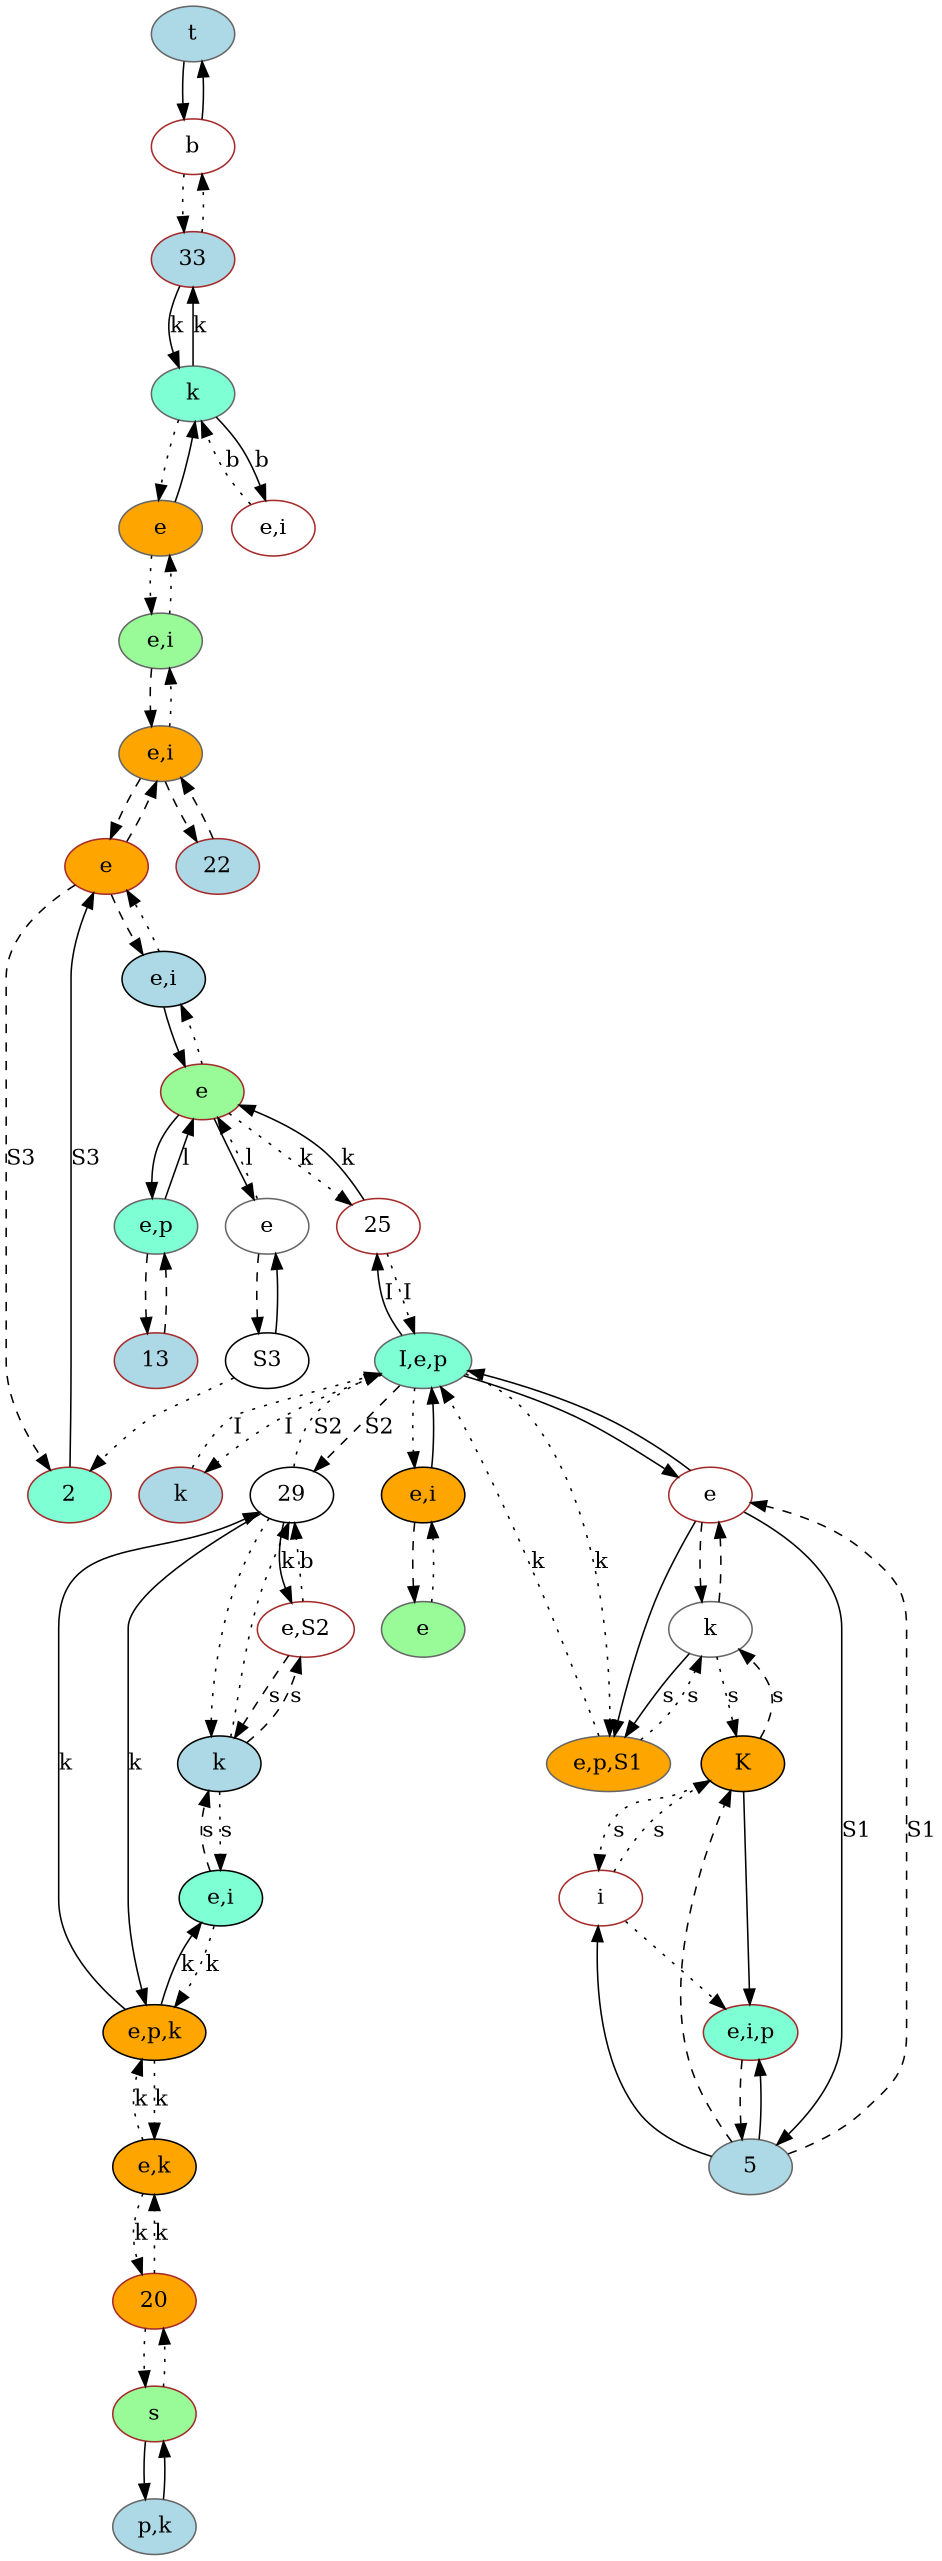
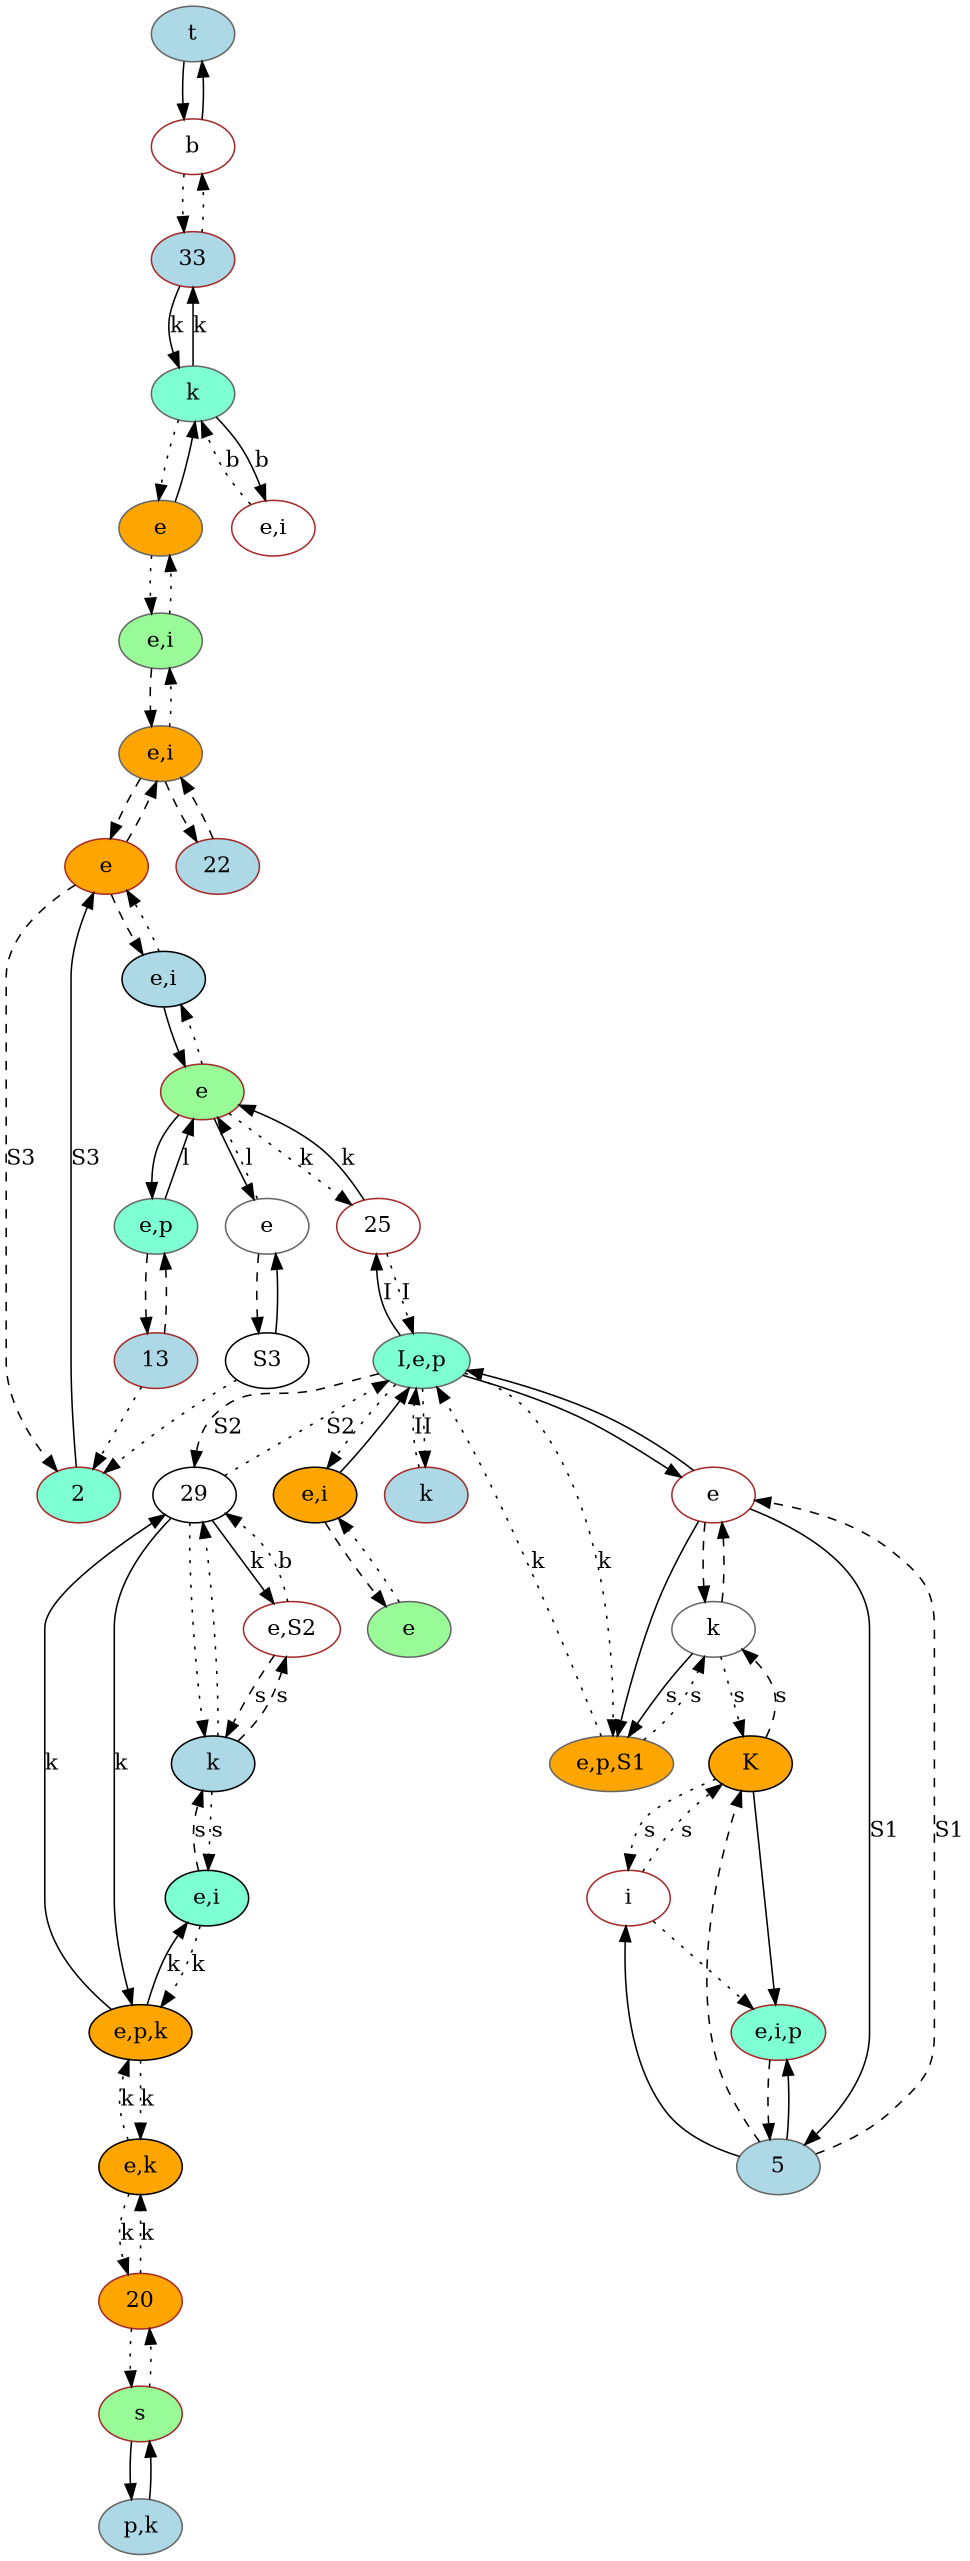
edge "13" -> "2": added
